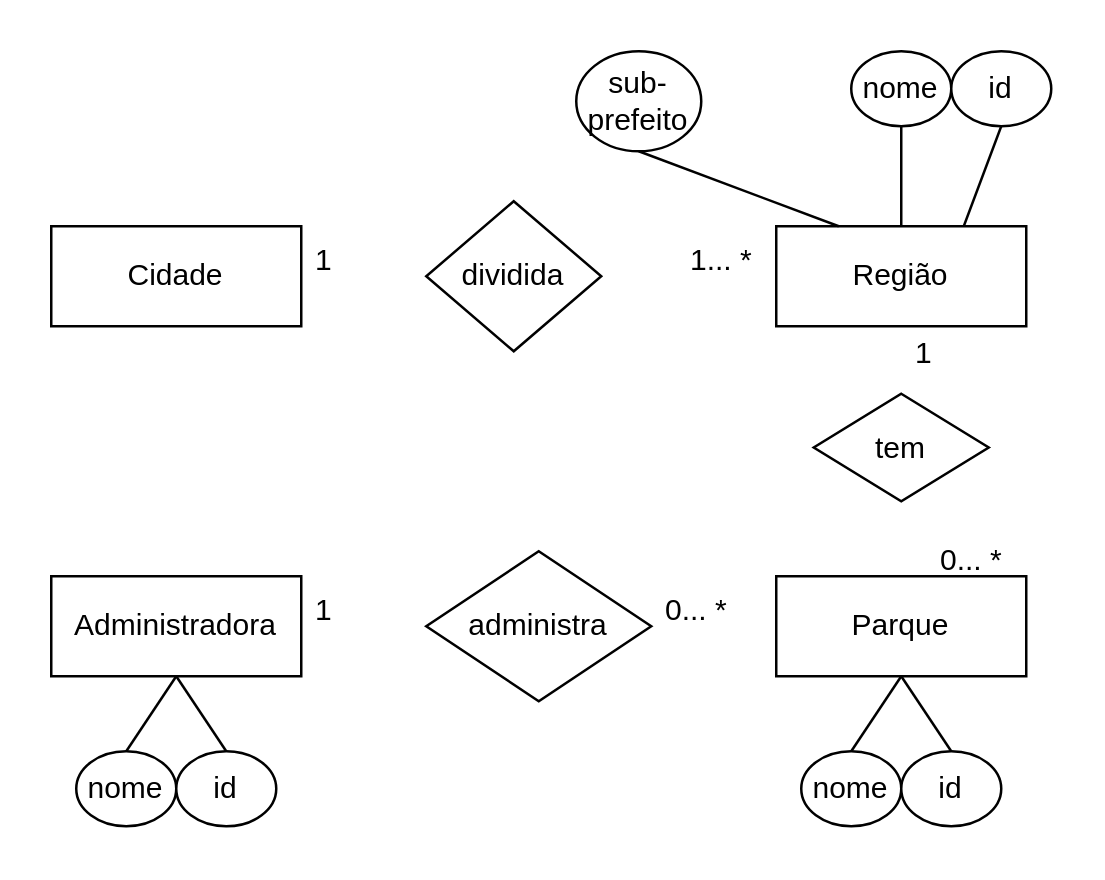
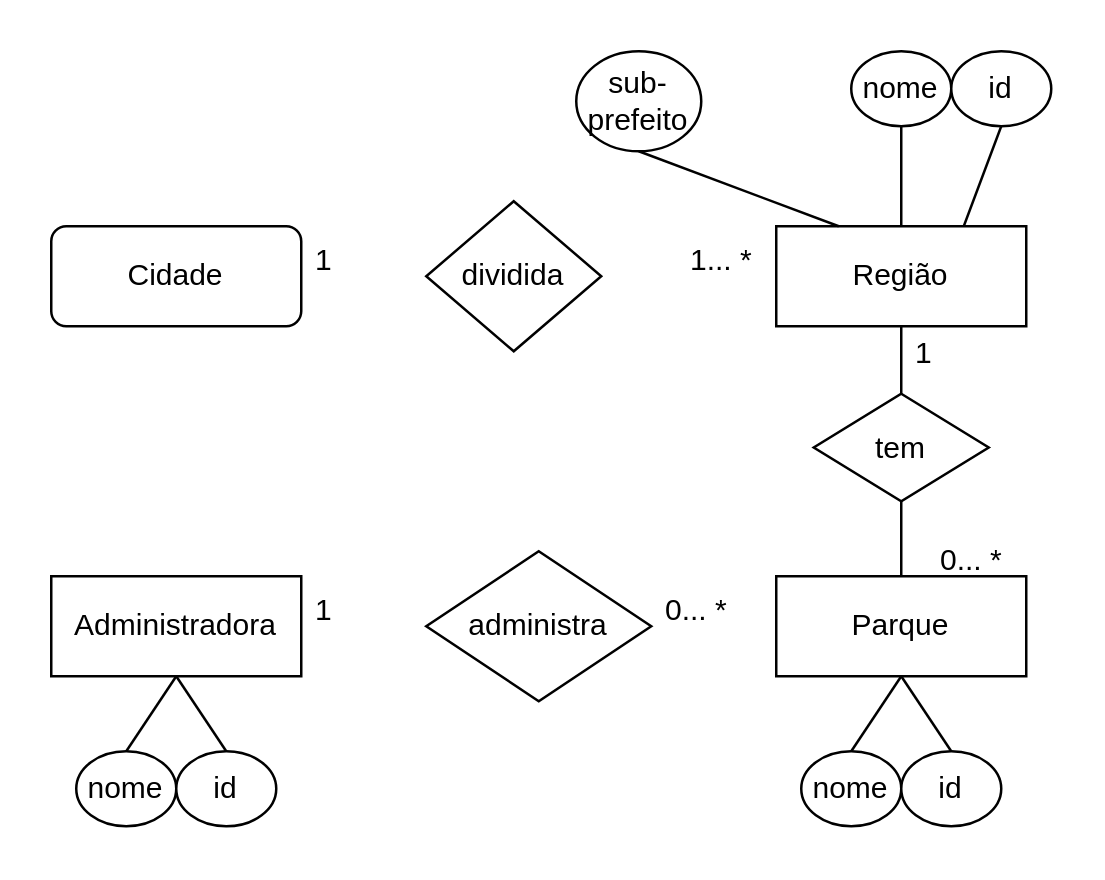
node "Cidade": shape rectangle -> rounded rectangle
edge "Região" -- "Parque": added
